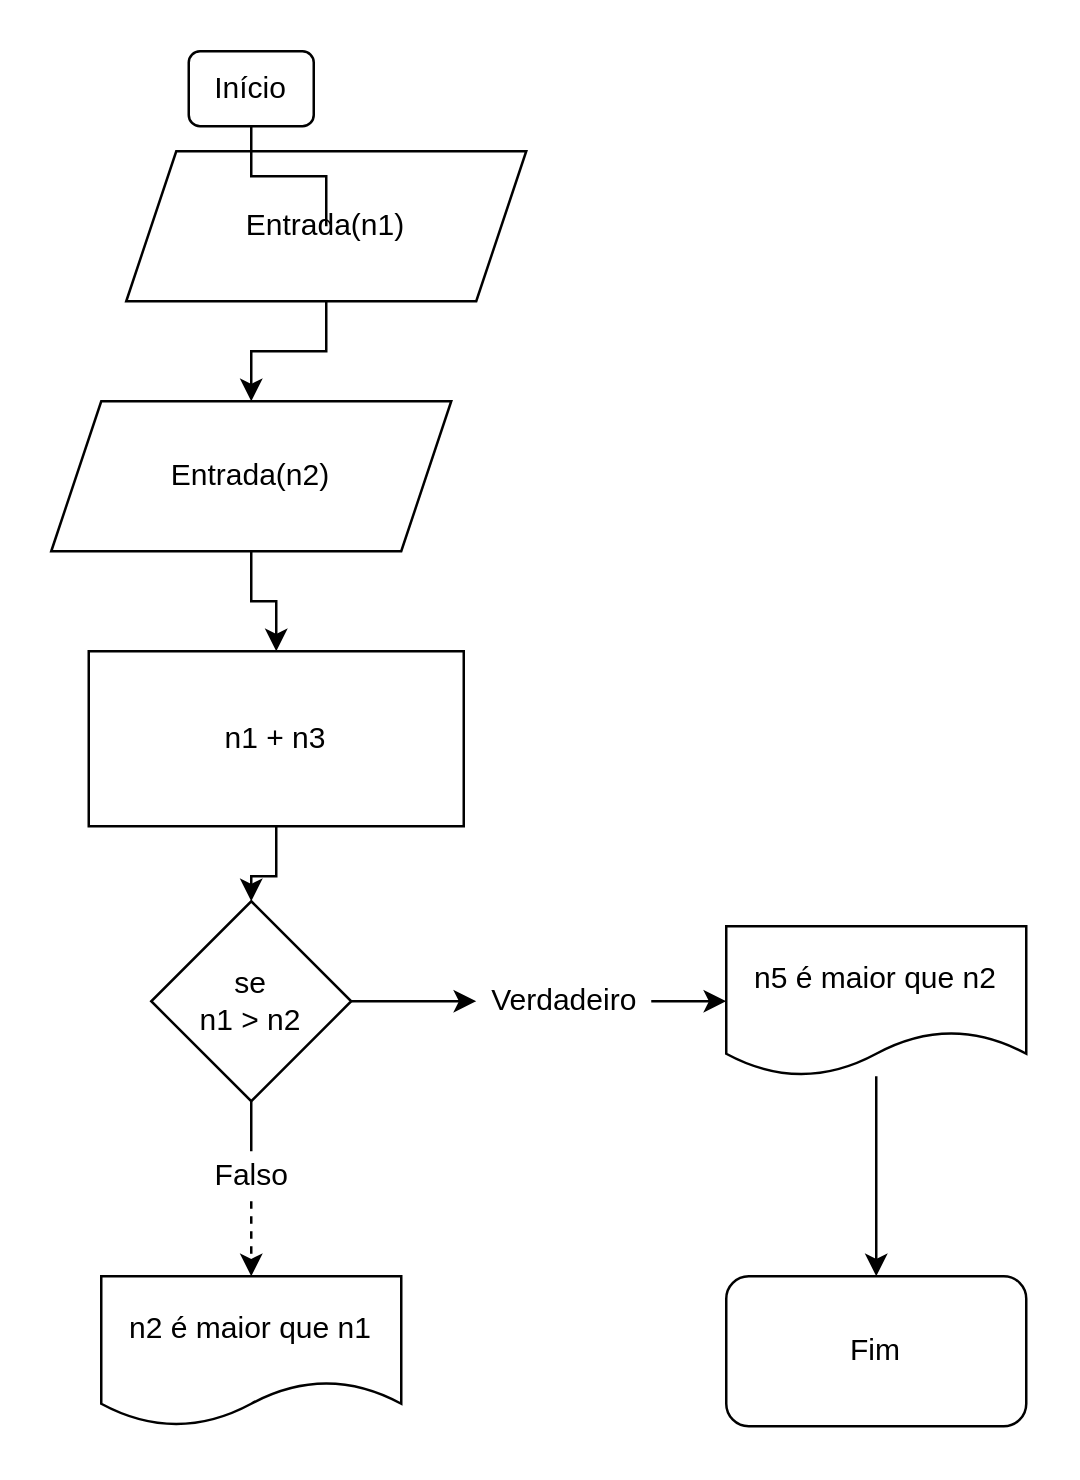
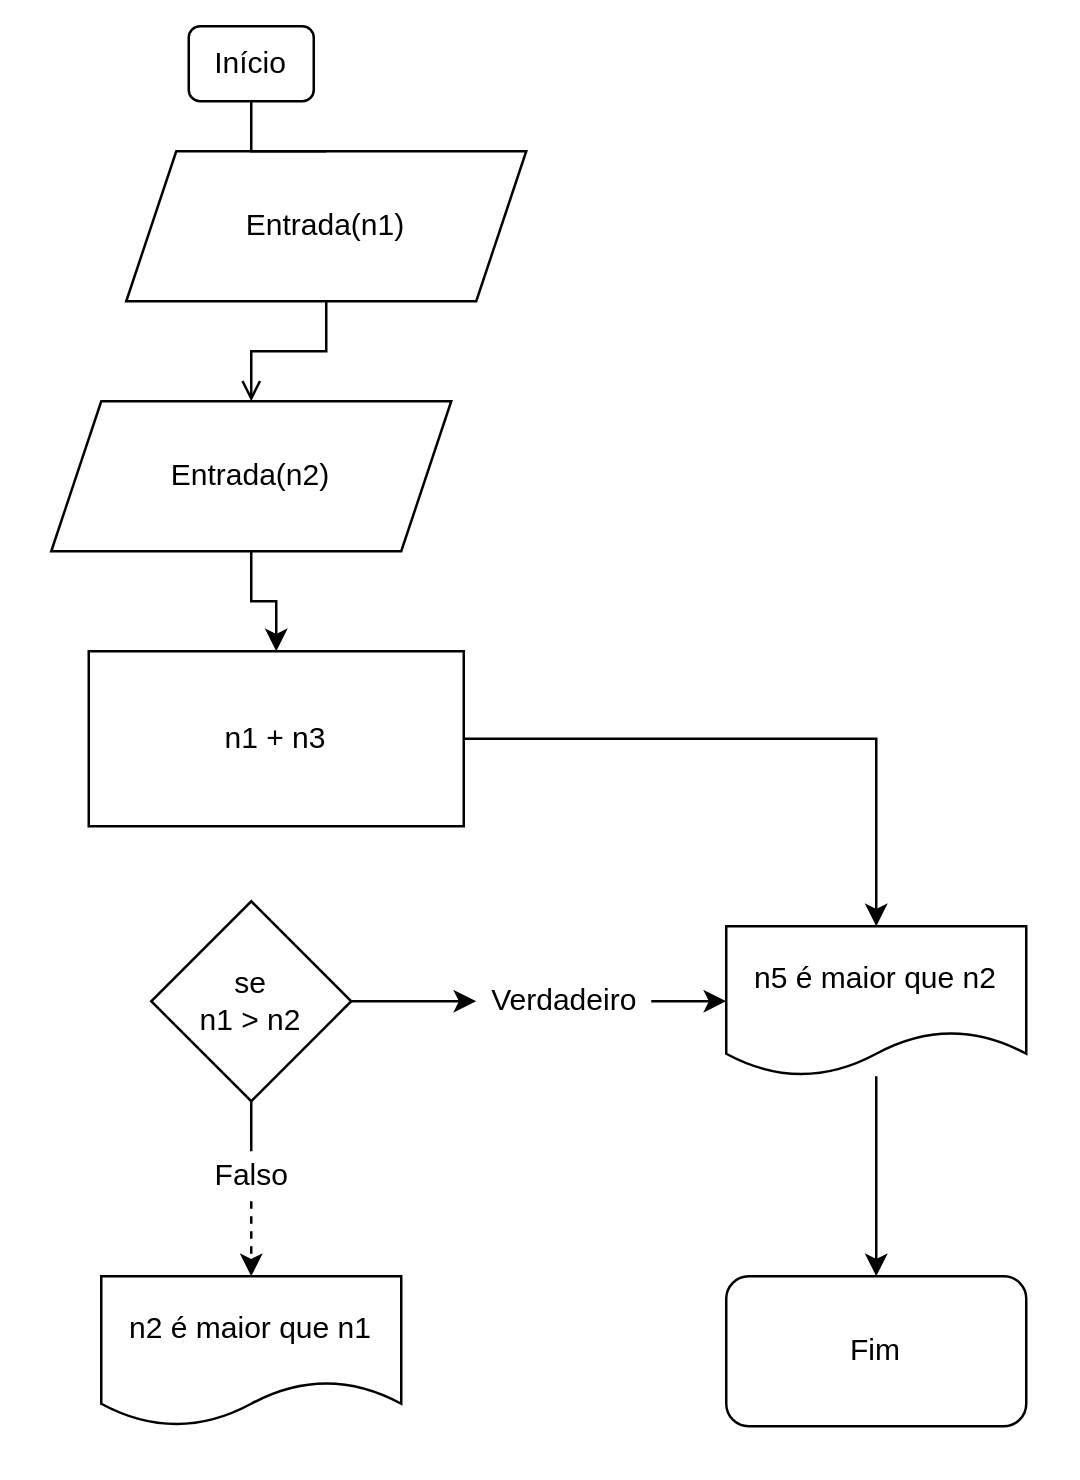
node "Início": moved (251, 89) -> (251, 64)
edge "Entrada(n1)" -> "Entrada(n2)": arrowhead classic -> open
edge "n1 + n3" -> "se n1 > n2": now "n1 + n3" -> "n5 é maior que n2"
